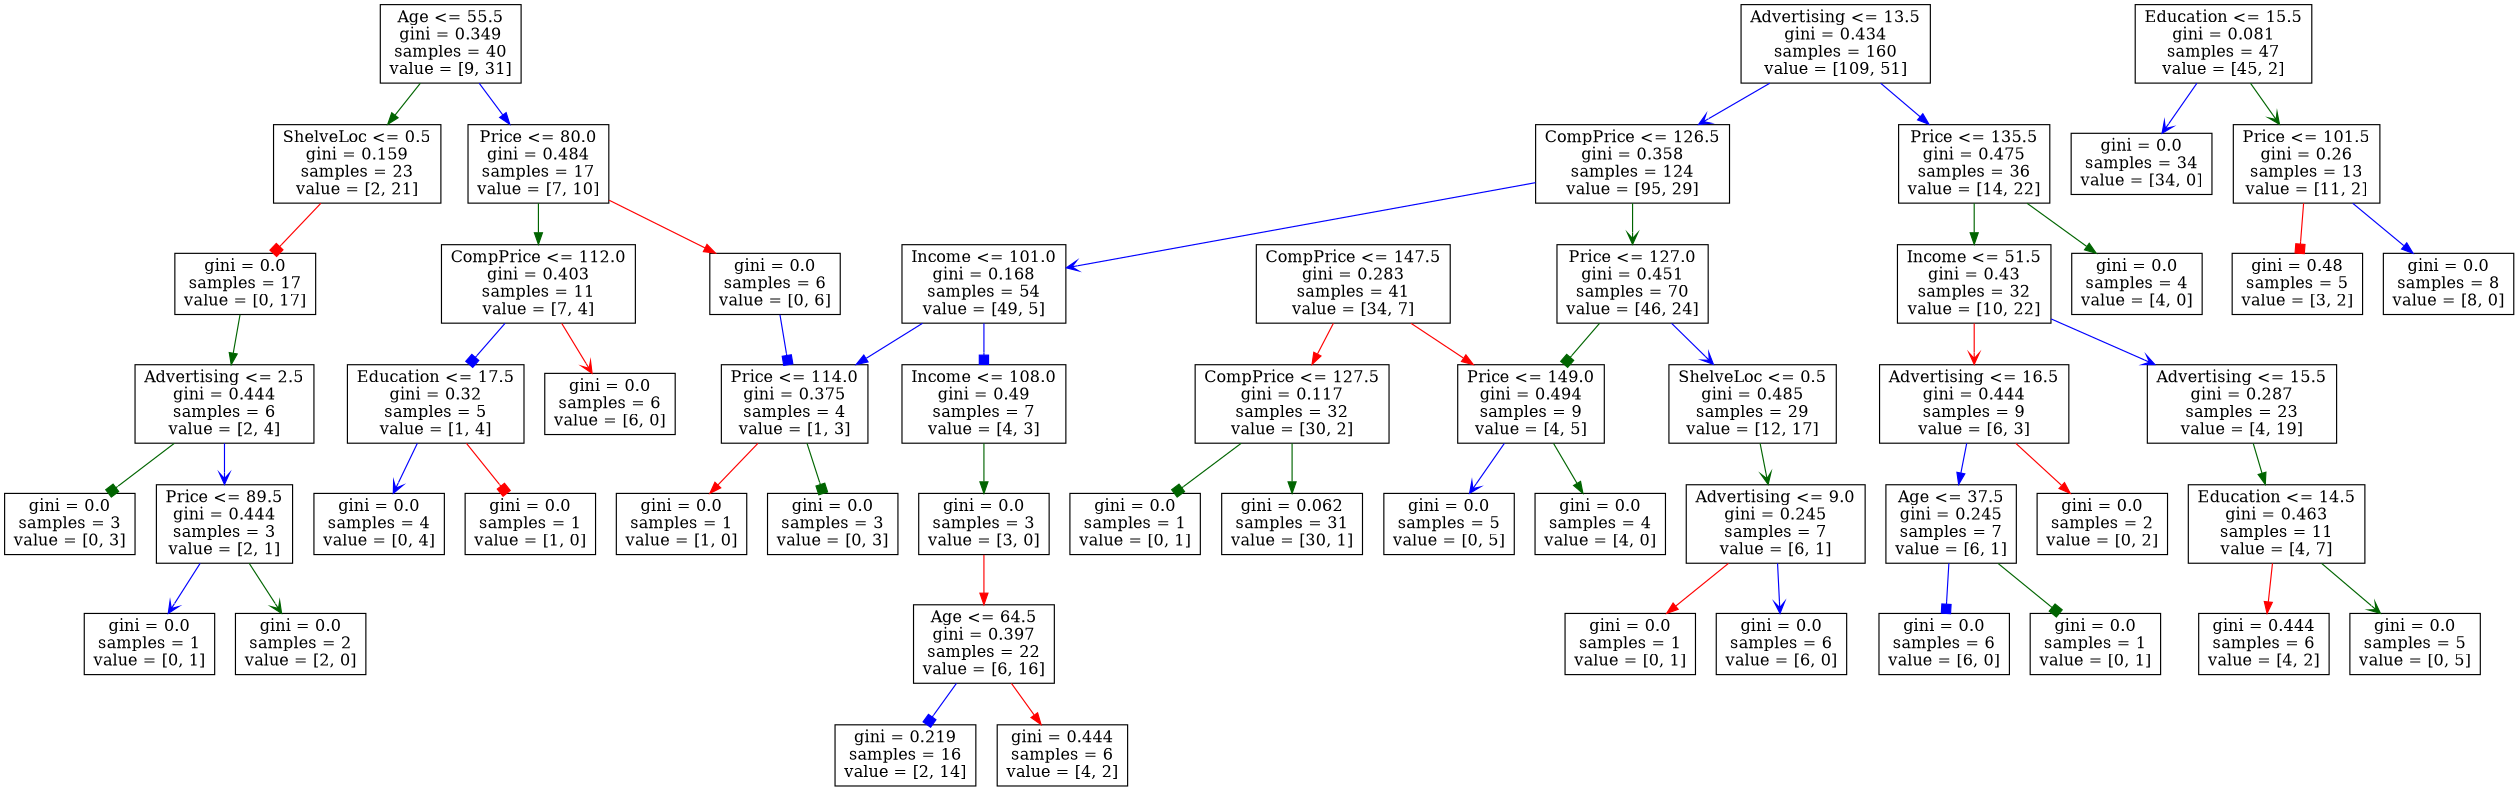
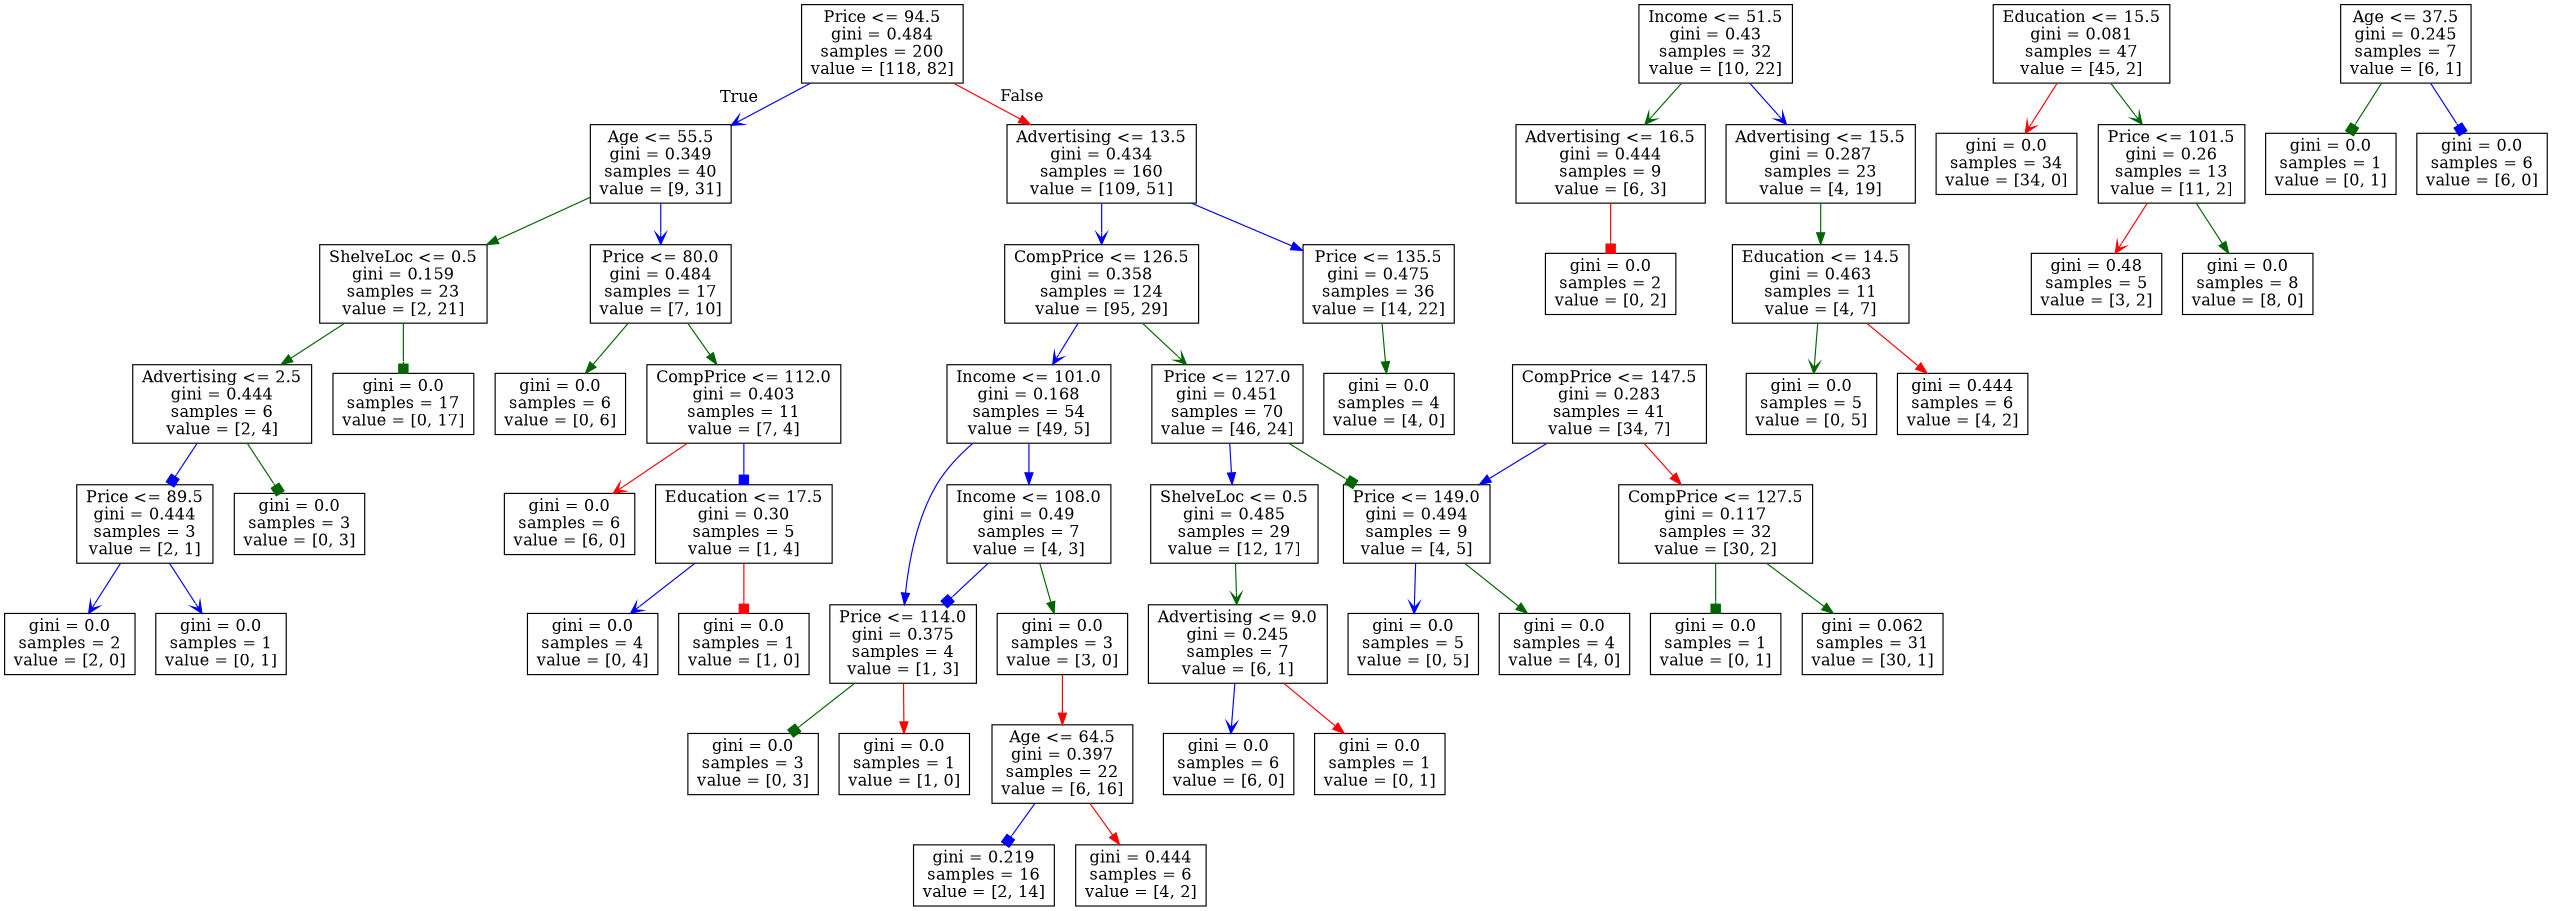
node "Price <= 94.5 gini = 0.484 samples = 200 value = [118, 82]": added
edge "Age <= 55.5 gini = 0.349 samples = 40 value = [9, 31]" -> "Price <= 80.0 gini = 0.484 samples = 17 value = [7, 10]": arrowhead normal -> vee
edge "Education <= 15.5 gini = 0.081 samples = 47 value = [45, 2]" -> "gini = 0.0 samples = 34 value = [34, 0]": color blue -> red
edge "Price <= 135.5 gini = 0.475 samples = 36 value = [14, 22]" -> "Income <= 51.5 gini = 0.43 samples = 32 value = [10, 22]": removed
edge "Price <= 101.5 gini = 0.26 samples = 13 value = [11, 2]" -> "gini = 0.48 samples = 5 value = [3, 2]": arrowhead box -> vee
edge "ShelveLoc <= 0.5 gini = 0.159 samples = 23 value = [2, 21]" -> "gini = 0.0 samples = 17 value = [0, 17]": color red -> darkgreen
edge "Price <= 80.0 gini = 0.484 samples = 17 value = [7, 10]" -> "gini = 0.0 samples = 6 value = [0, 6]": color red -> darkgreen
edge "Price <= 101.5 gini = 0.26 samples = 13 value = [11, 2]" -> "gini = 0.0 samples = 8 value = [8, 0]": color blue -> darkgreen
edge "gini = 0.0 samples = 17 value = [0, 17]" -> "Advertising <= 2.5 gini = 0.444 samples = 6 value = [2, 4]": now "ShelveLoc <= 0.5 gini = 0.159 samples = 23 value = [2, 21]" -> "Advertising <= 2.5 gini = 0.444 samples = 6 value = [2, 4]"
edge "gini = 0.0 samples = 6 value = [0, 6]" -> "Price <= 114.0 gini = 0.375 samples = 4 value = [1, 3]": now "Income <= 108.0 gini = 0.49 samples = 7 value = [4, 3]" -> "Price <= 114.0 gini = 0.375 samples = 4 value = [1, 3]"
edge "Income <= 101.0 gini = 0.168 samples = 54 value = [49, 5]" -> "Income <= 108.0 gini = 0.49 samples = 7 value = [4, 3]": arrowhead box -> normal
edge "Income <= 51.5 gini = 0.43 samples = 32 value = [10, 22]" -> "Advertising <= 16.5 gini = 0.444 samples = 9 value = [6, 3]": color red -> darkgreen
edge "Price <= 127.0 gini = 0.451 samples = 70 value = [46, 24]" -> "ShelveLoc <= 0.5 gini = 0.485 samples = 29 value = [12, 17]": arrowhead vee -> normal
edge "CompPrice <= 147.5 gini = 0.283 samples = 41 value = [34, 7]" -> "Price <= 149.0 gini = 0.494 samples = 9 value = [4, 5]": color red -> blue
node "Education <= 17.5 gini = 0.32 samples = 5 value = [1, 4]": label "Education <= 17.5 gini = 0.32 samples = 5 value = [1, 4]" -> "Education <= 17.5 gini = 0.30 samples = 5 value = [1, 4]"
edge "Advertising <= 2.5 gini = 0.444 samples = 6 value = [2, 4]" -> "Price <= 89.5 gini = 0.444 samples = 3 value = [2, 1]": arrowhead vee -> box
edge "Advertising <= 16.5 gini = 0.444 samples = 9 value = [6, 3]" -> "Age <= 37.5 gini = 0.245 samples = 7 value = [6, 1]": removed
edge "Advertising <= 16.5 gini = 0.444 samples = 9 value = [6, 3]" -> "gini = 0.0 samples = 2 value = [0, 2]": arrowhead normal -> box
edge "Price <= 89.5 gini = 0.444 samples = 3 value = [2, 1]" -> "gini = 0.0 samples = 2 value = [2, 0]": color darkgreen -> blue
